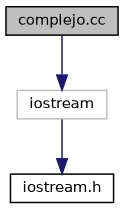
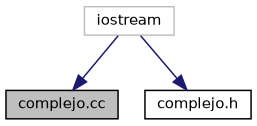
edge "complejo.cc" -> "iostream": reversed
node "iostream.h": label "iostream.h" -> "complejo.h"
